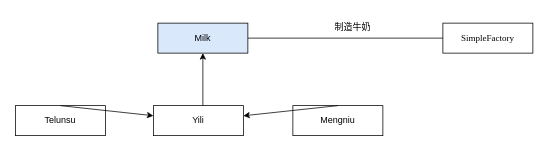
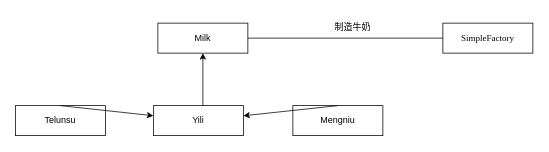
node "Milk": fillcolor #dae8fc -> #ffffff
